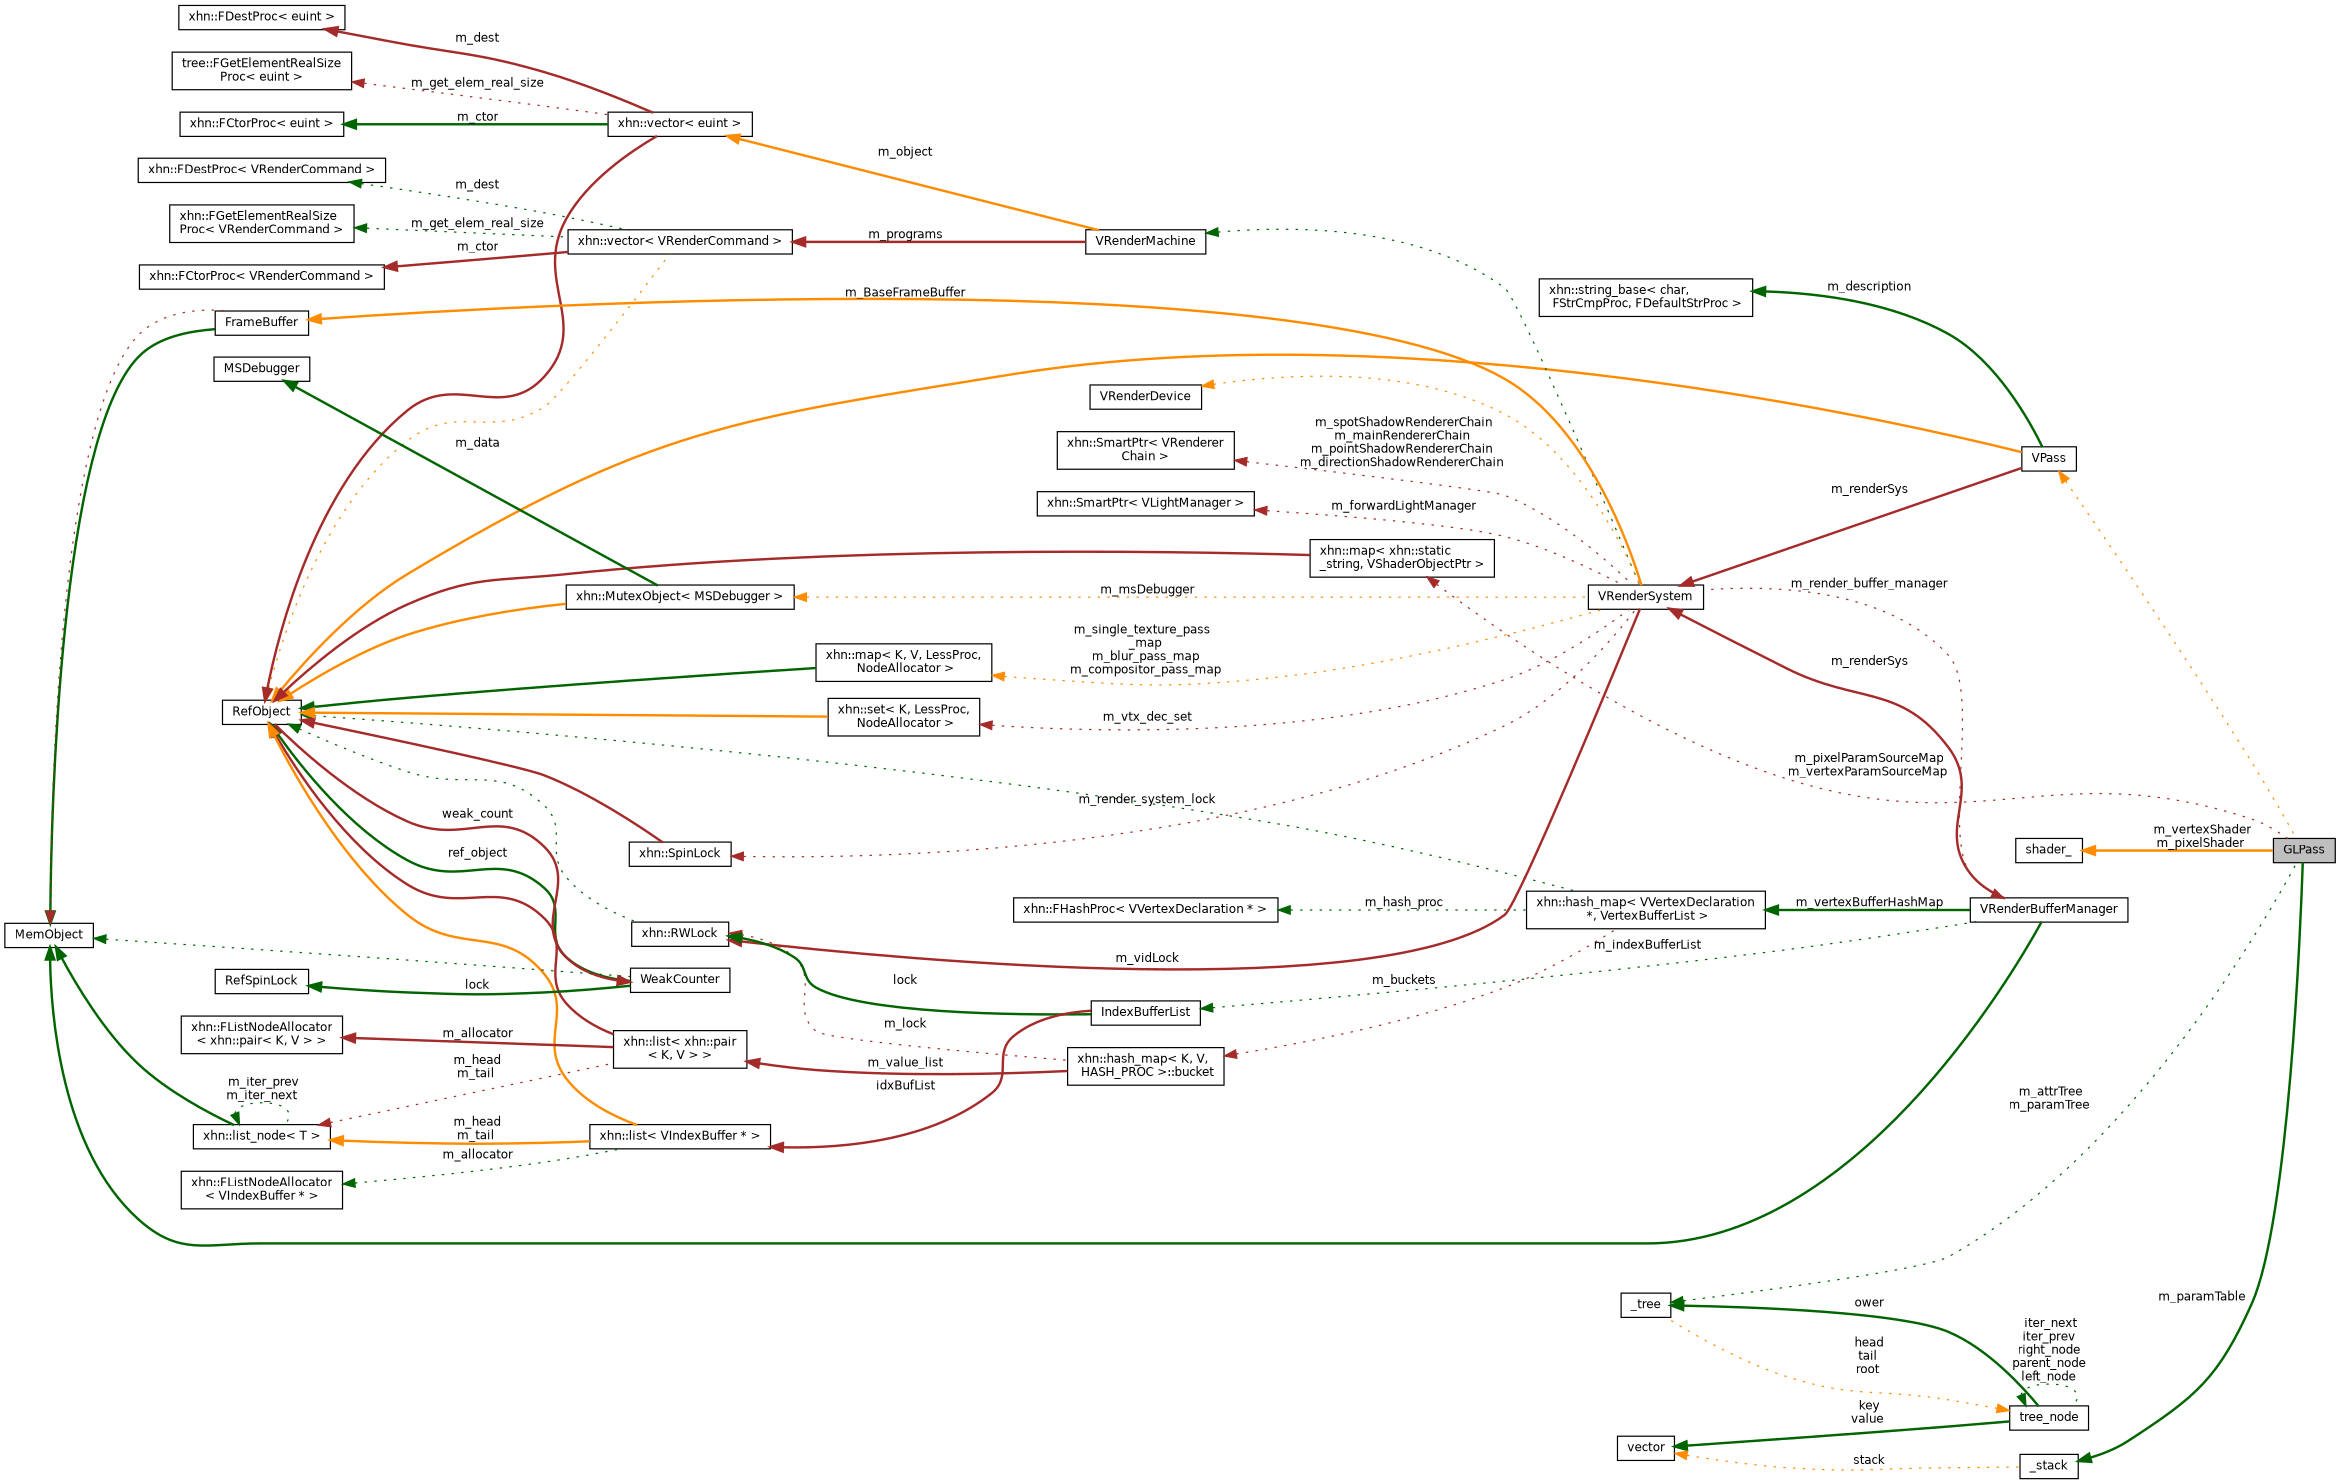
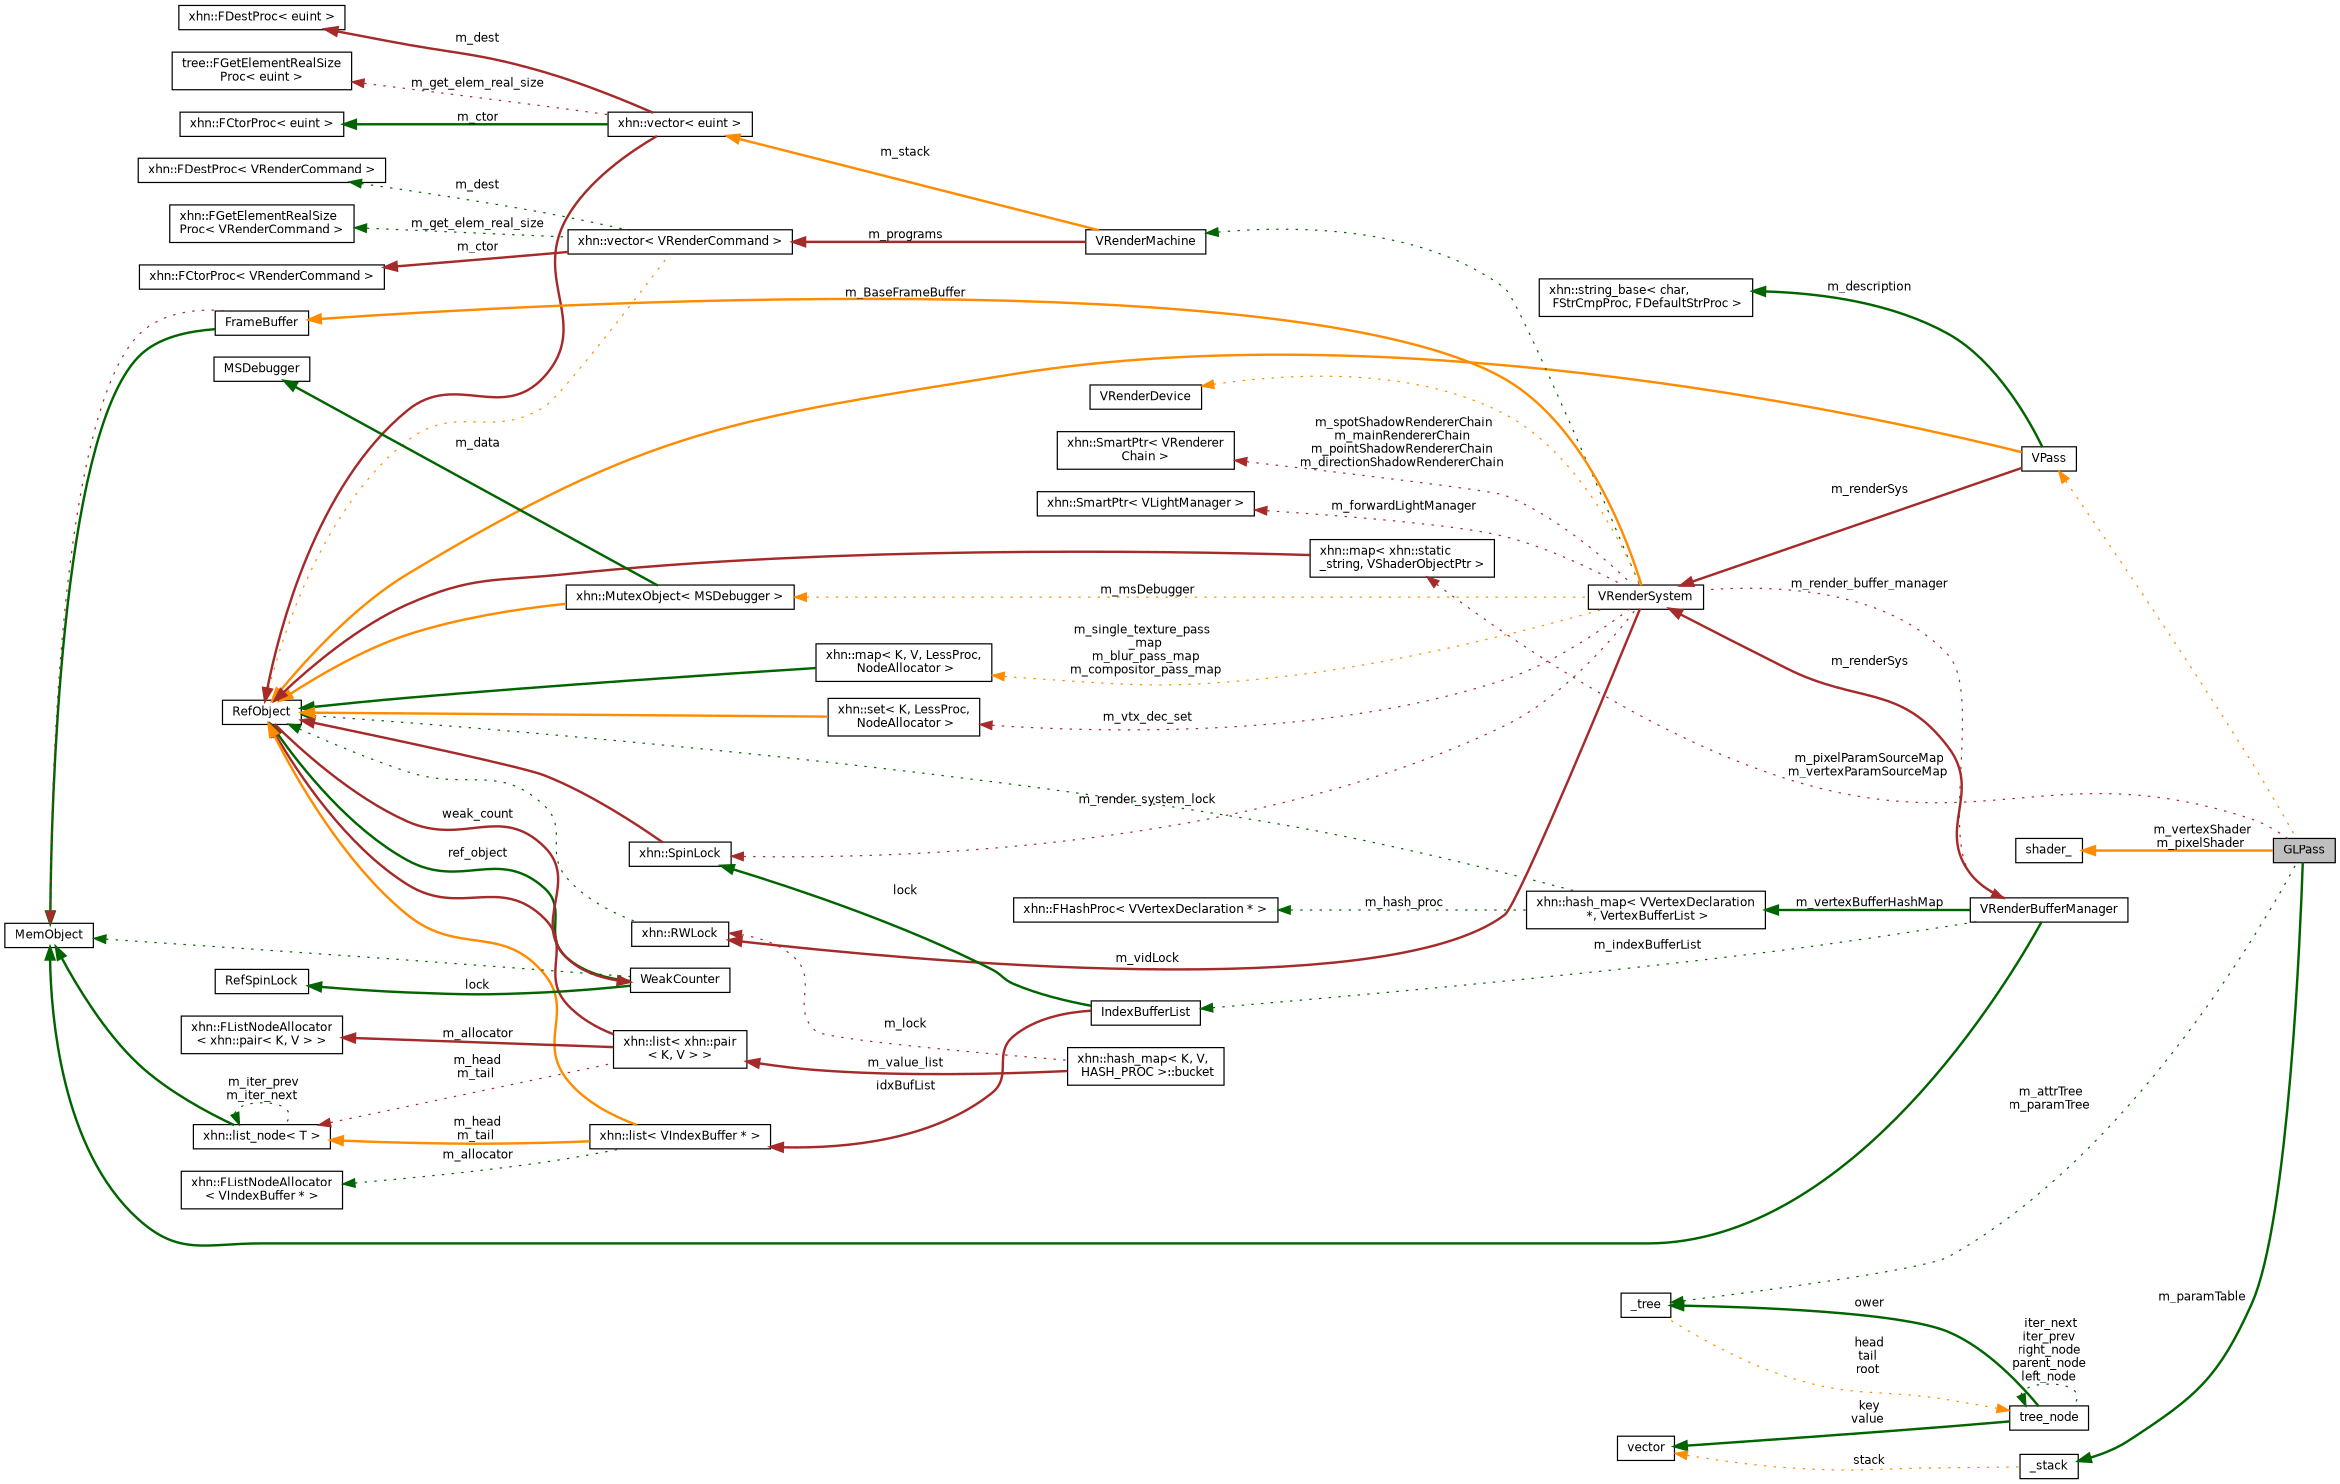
edge "VRenderMachine" -> "xhn::vector< euint >": label " m_object" -> " m_stack"
edge "IndexBufferList" -> "xhn::RWLock": now "IndexBufferList" -> "xhn::SpinLock"
edge "xhn::hash_map< VVertexDeclaration *, VertexBufferList >" -> "xhn::hash_map< K, V, HASH_PROC >::bucket": removed, label "m_buckets"
